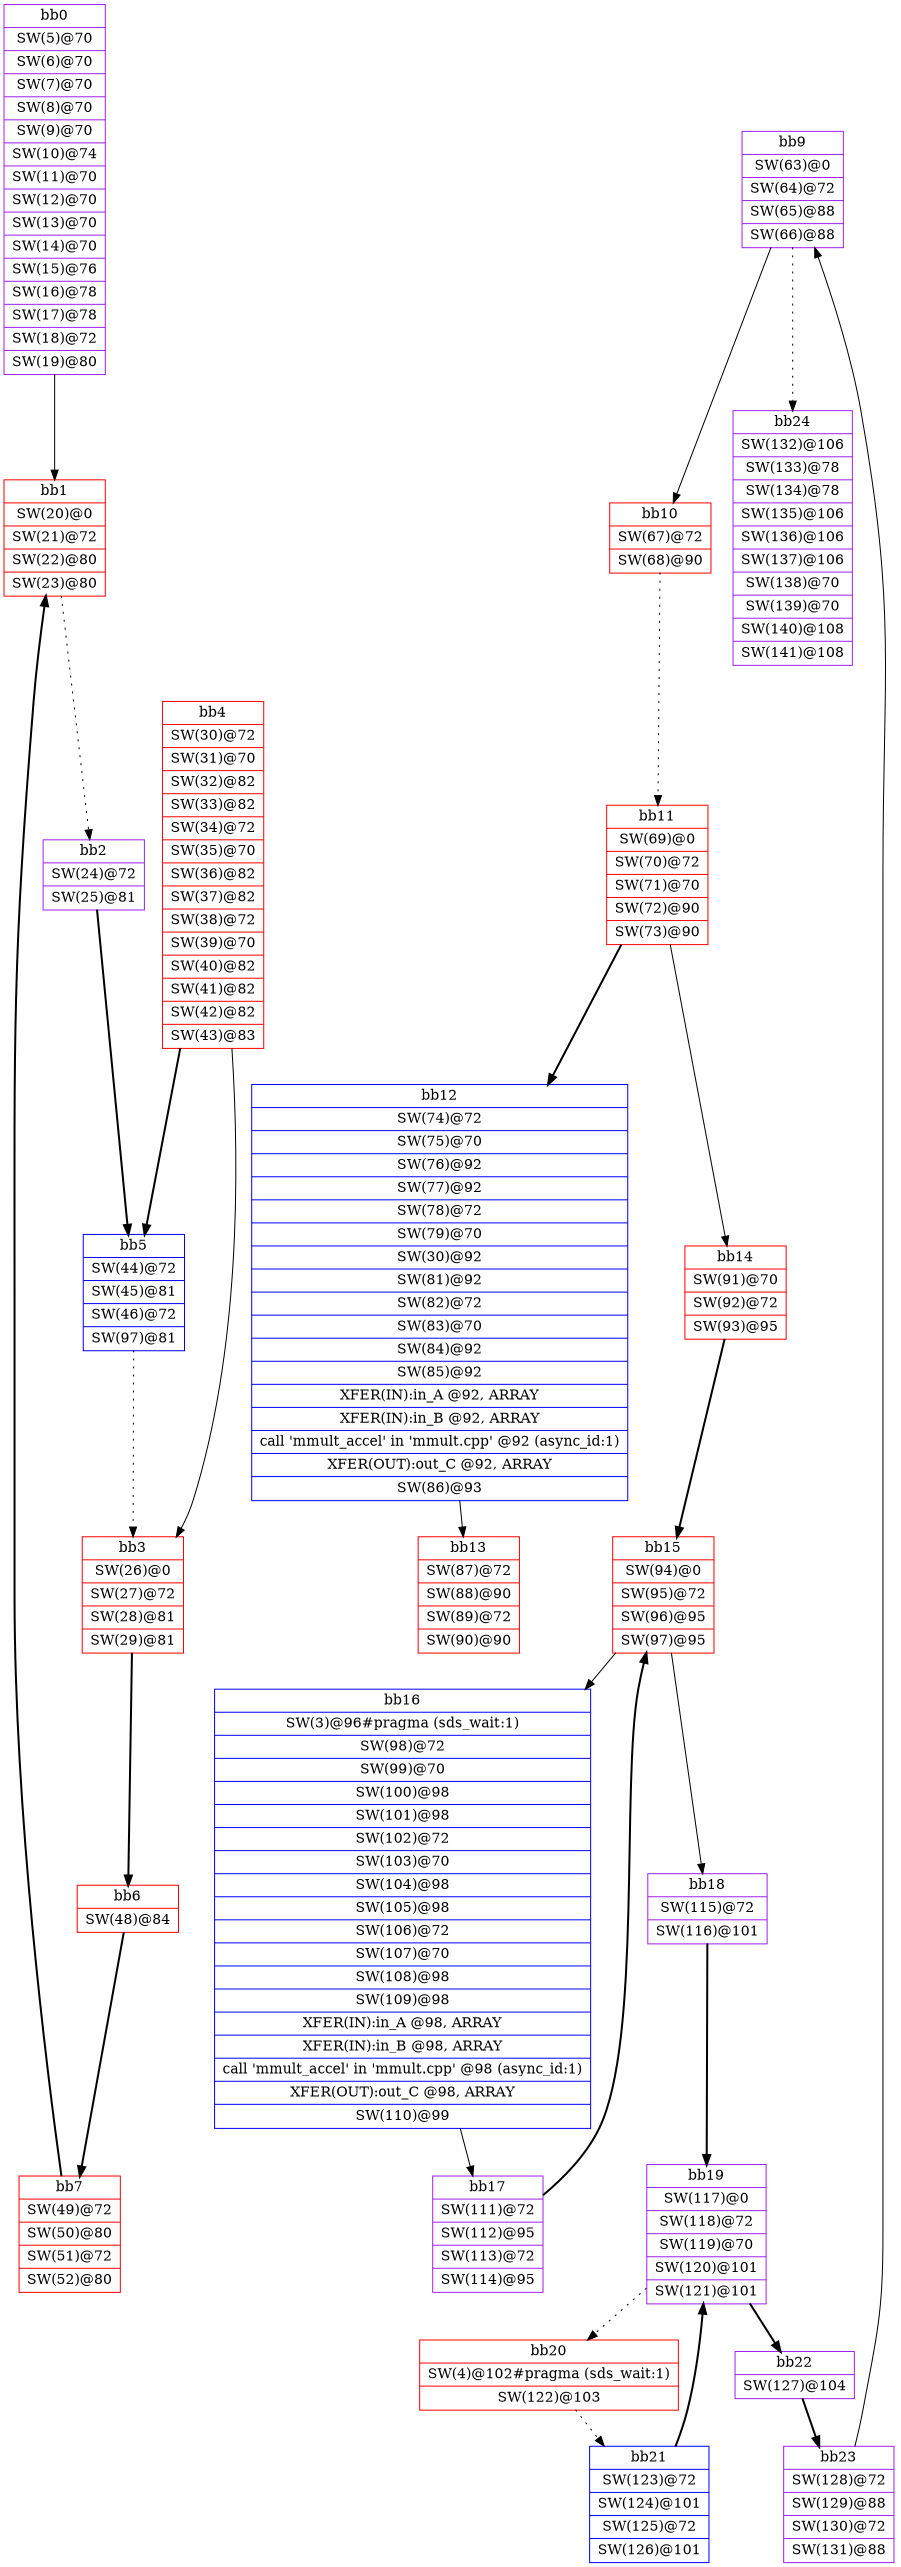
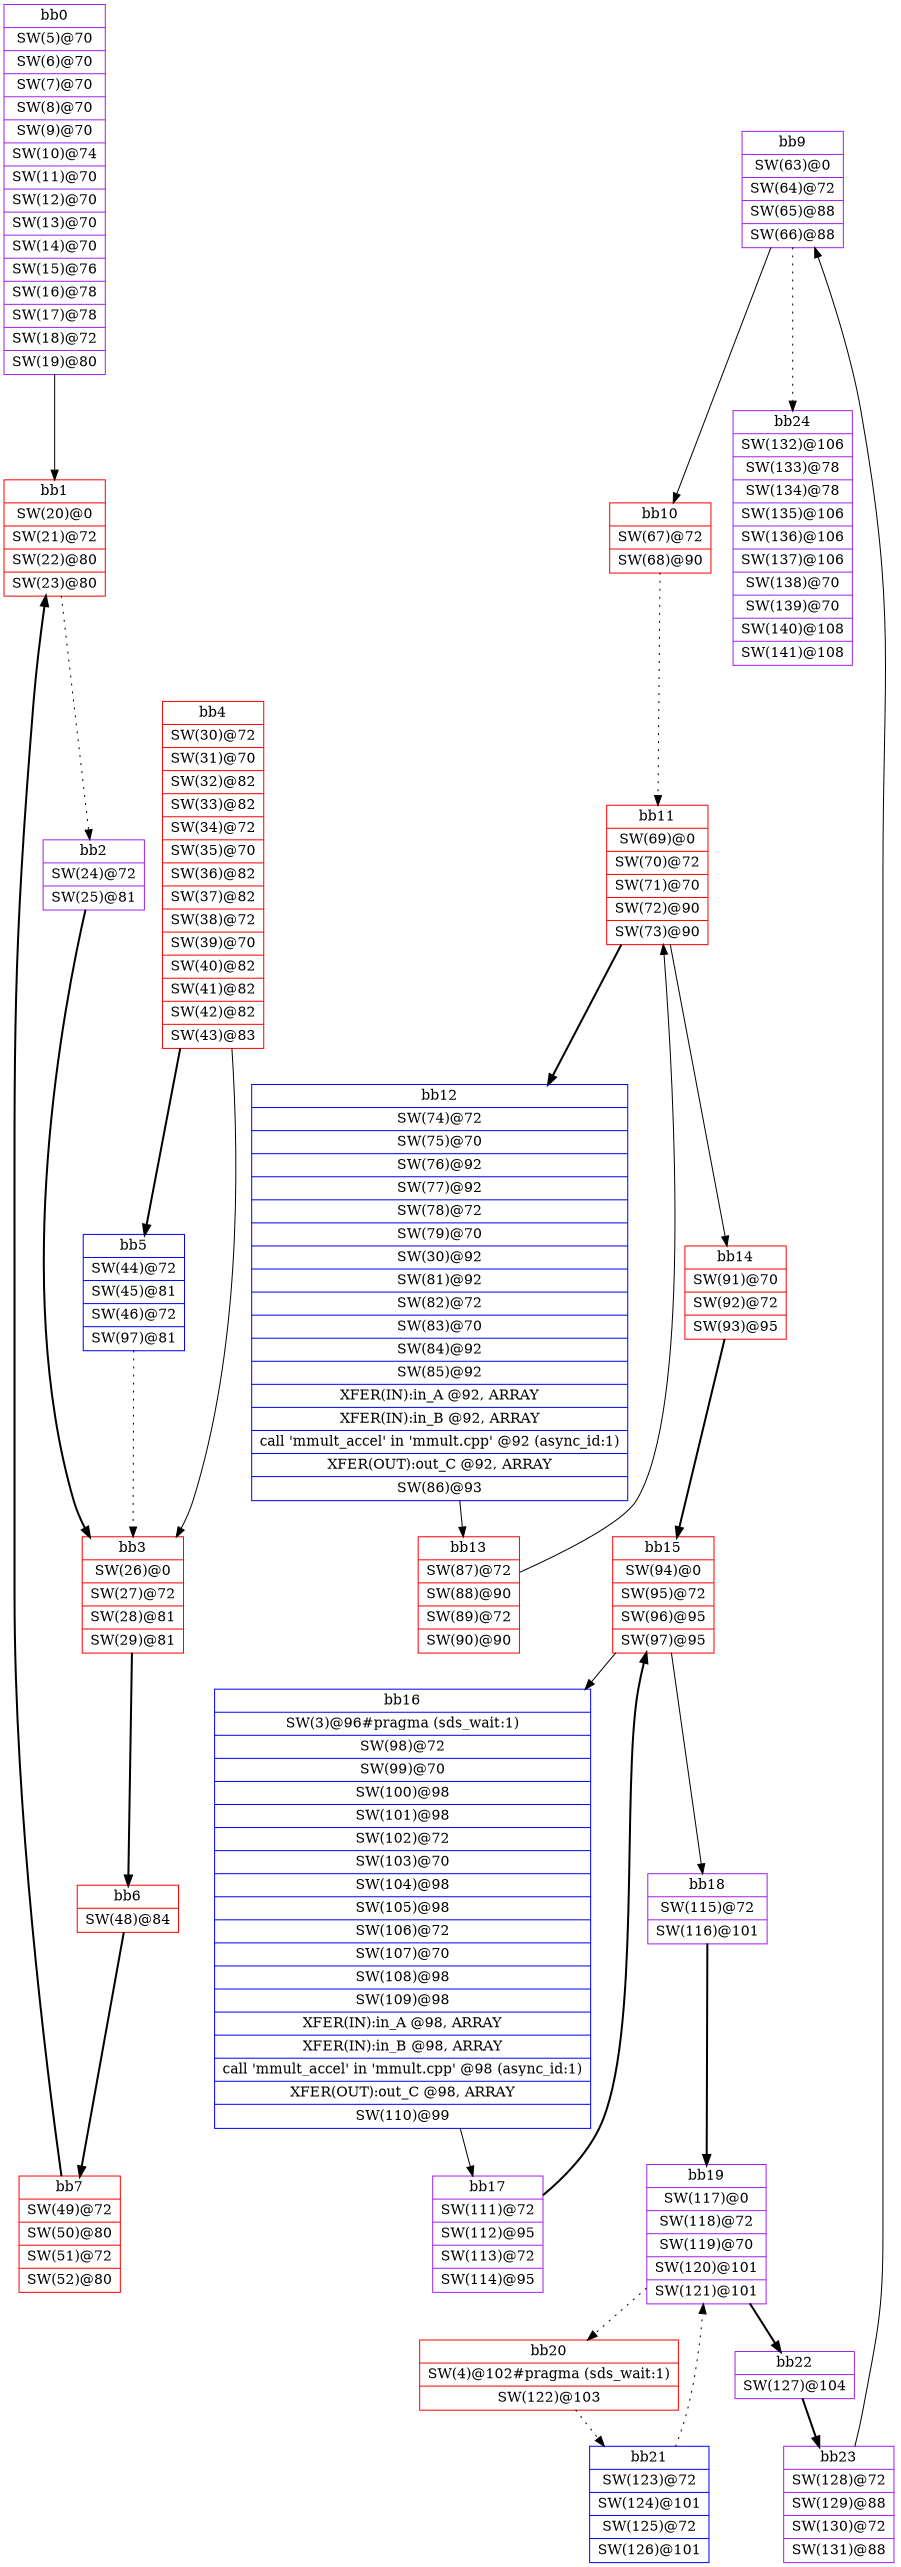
edge "bb2" -> "bb5": now "bb2" -> "bb3"
edge "bb13" -> "bb11": added
edge "bb21" -> "bb19": style bold -> dotted
